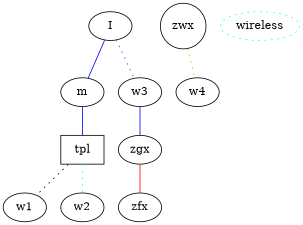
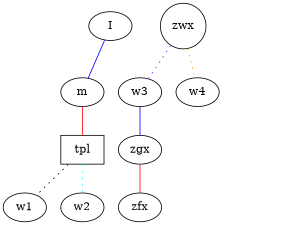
node "wireless": removed
edge "I" -- "w3": now "zwx" -- "w3"
edge "m" -- "tpl": color blue -> red
